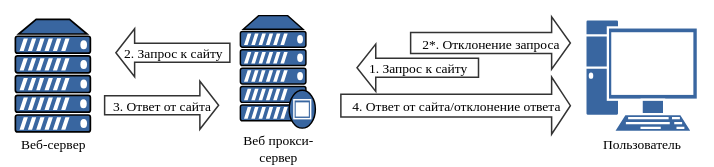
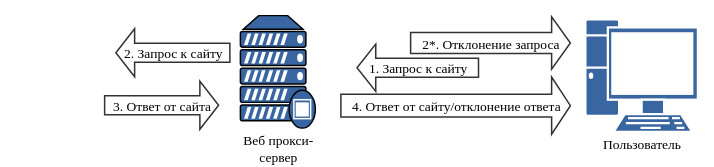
node "Веб-сервер": removed
node "4. Ответ от сайта/отклонение ответа": label "4. Ответ от сайта/отклонение ответа" -> "4. Ответ от сайту/отклонение ответа"
